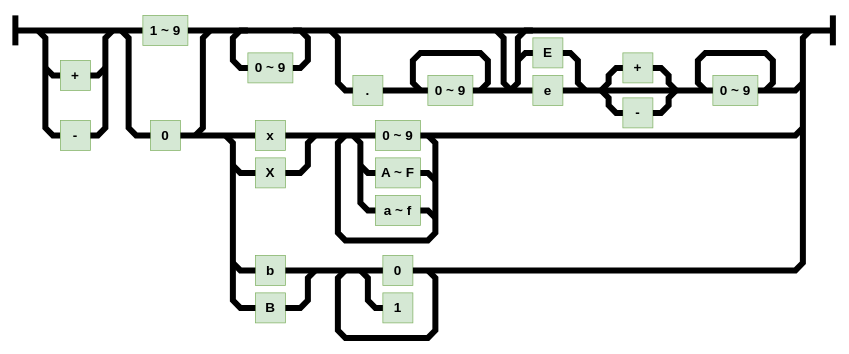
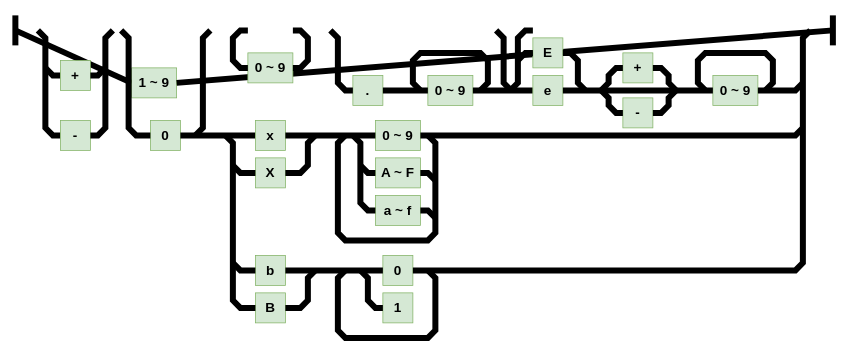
node "1 ~ 9": moved (165, 30) -> (154, 83)
